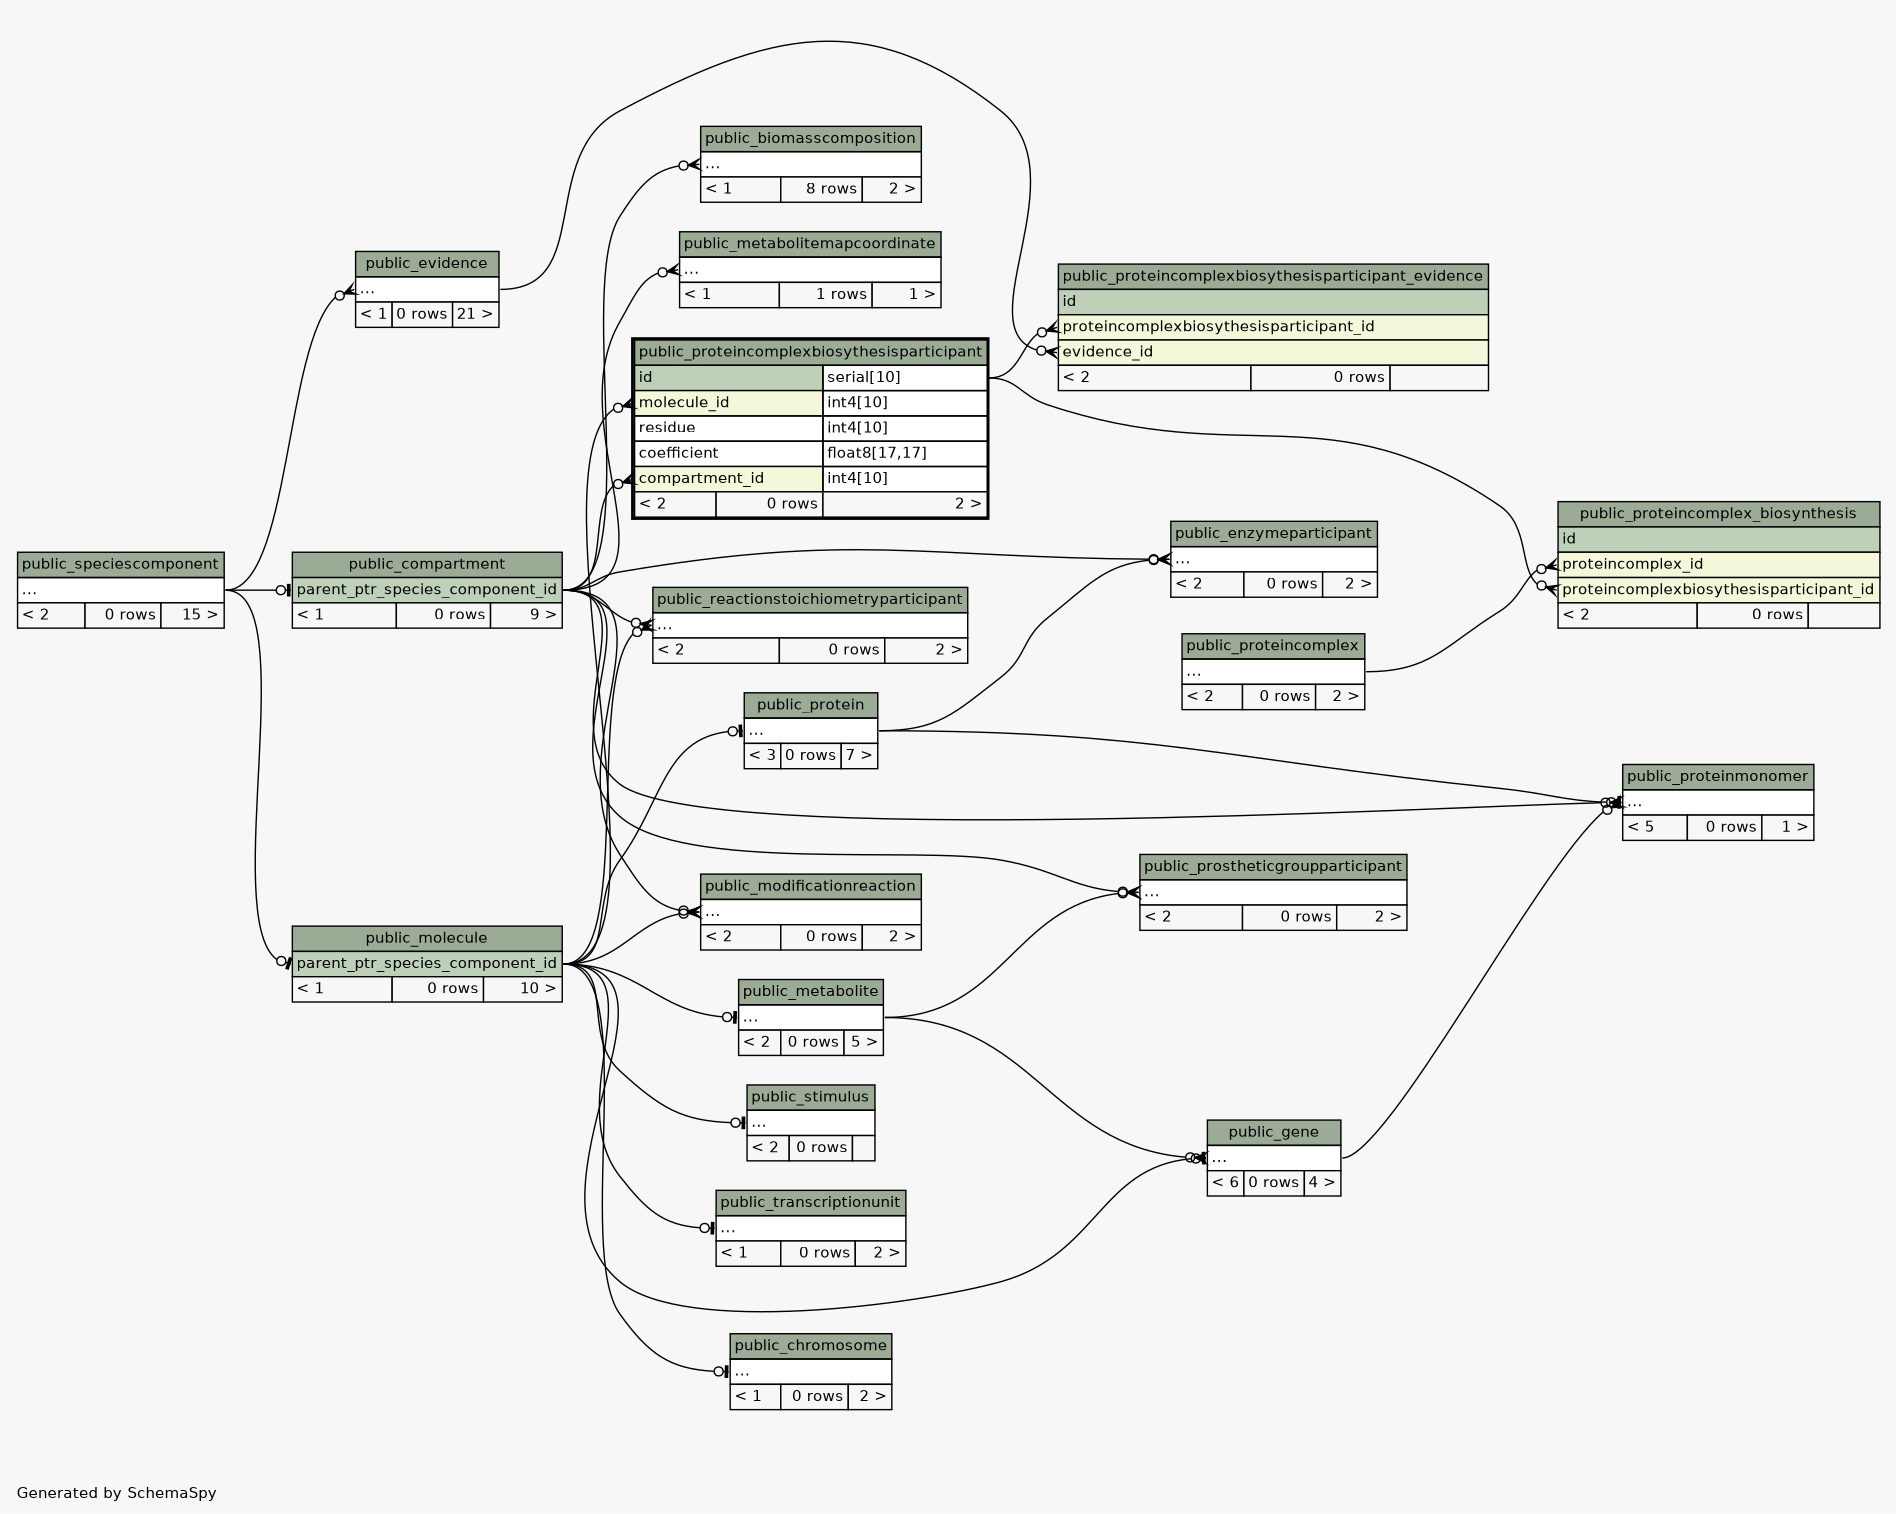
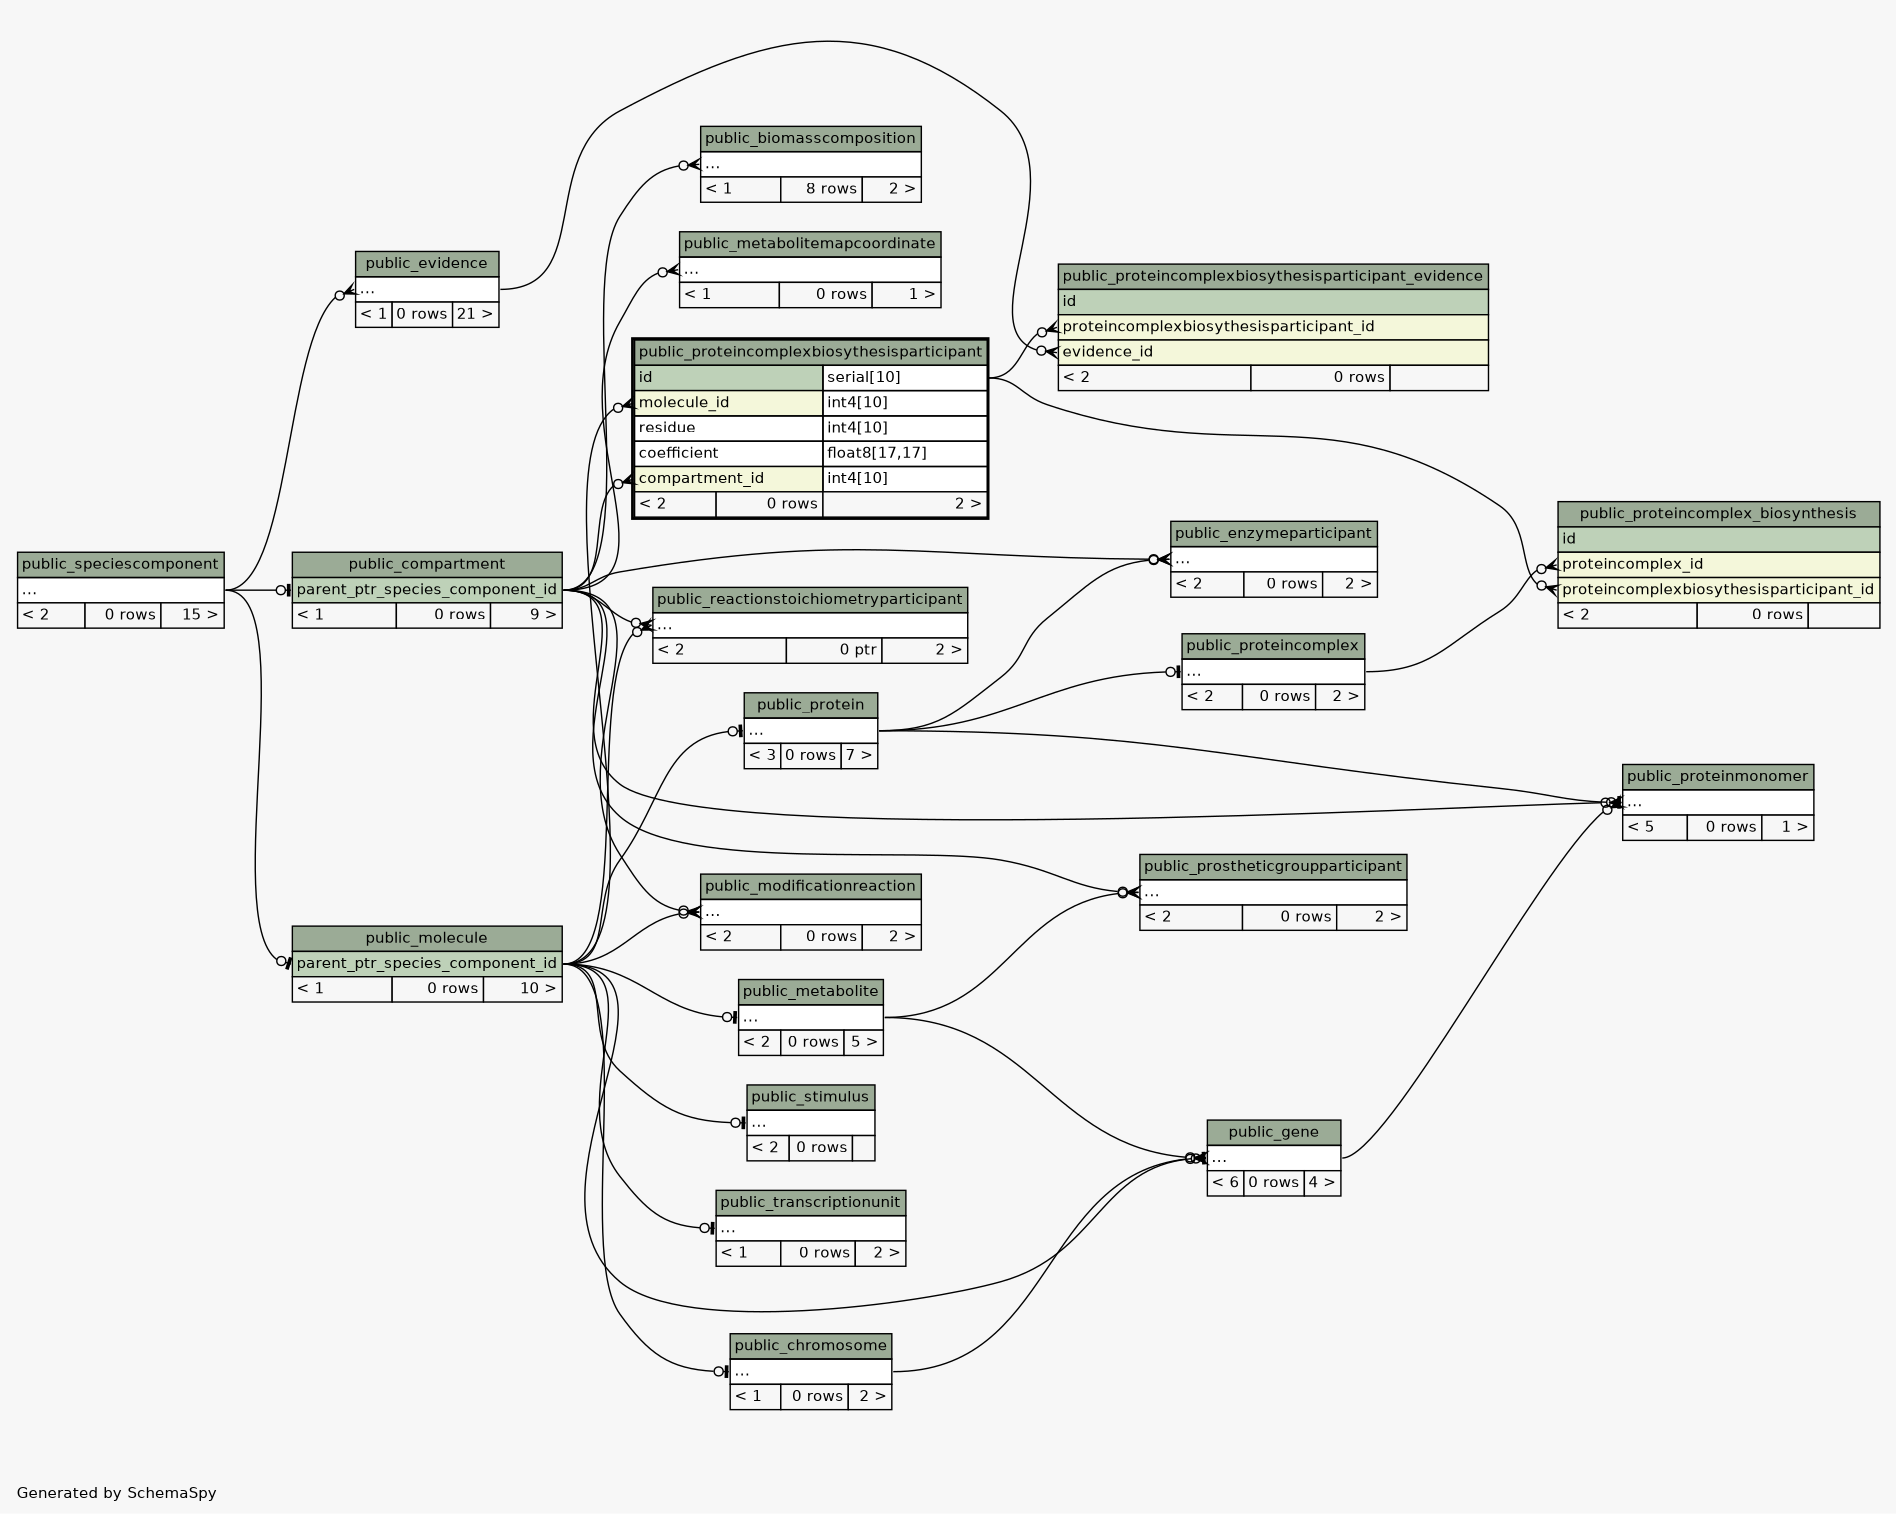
node "public_metabolitemapcoordinate": text "1 rows" -> "0 rows"
node "public_reactionstoichiometryparticipant": text "0 rows" -> "0 ptr"
edge "public_protein" -> "public_proteincomplex": added
edge "public_chromosome" -> "public_gene": added
